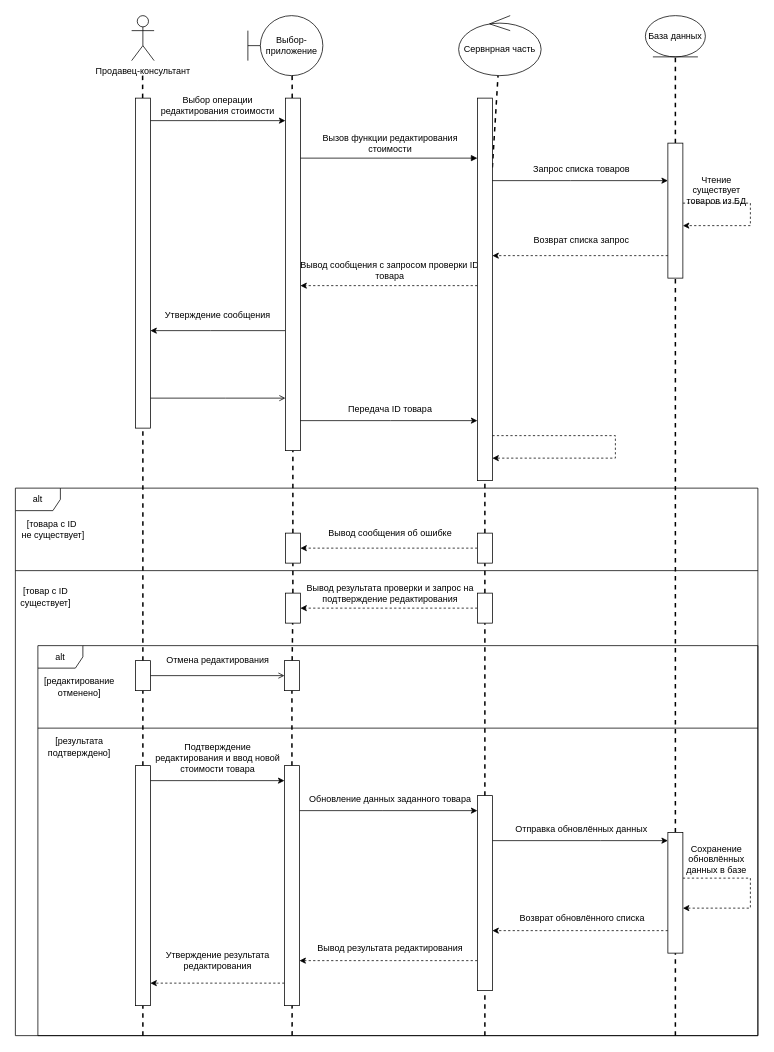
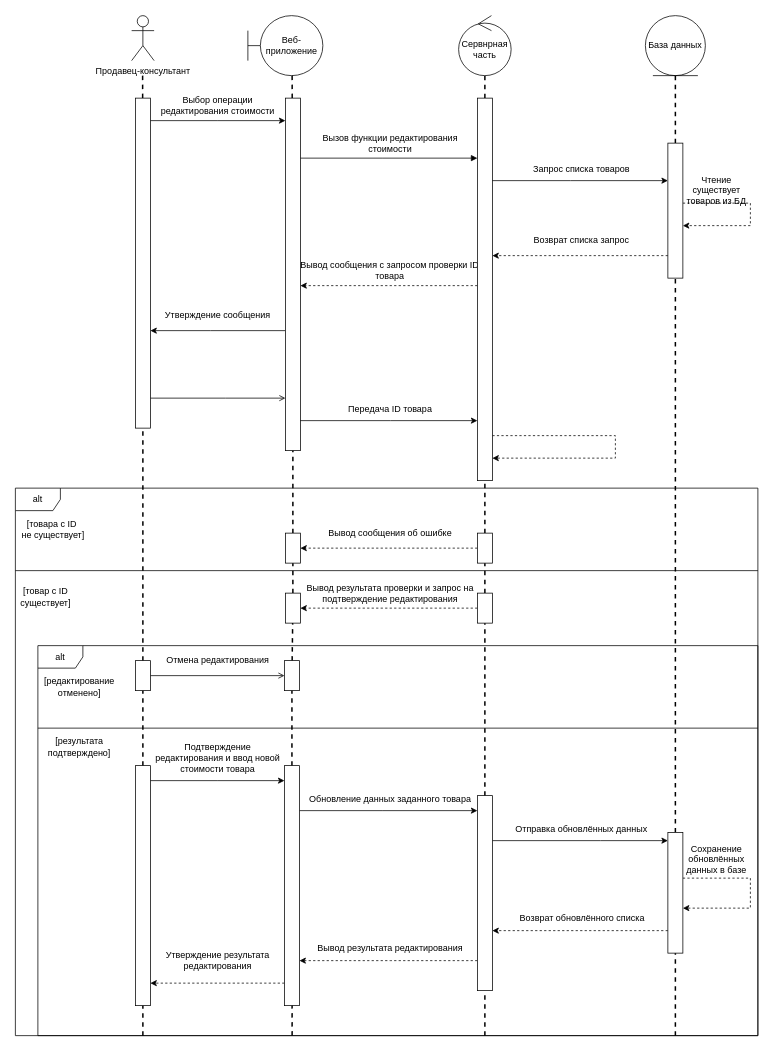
node "База данных": size 60x41 -> 60x60
node "Выбор-приложение": label "Выбор-приложение" -> "Веб-приложение"
node "Сервнрная часть": size 83x60 -> 53x60
